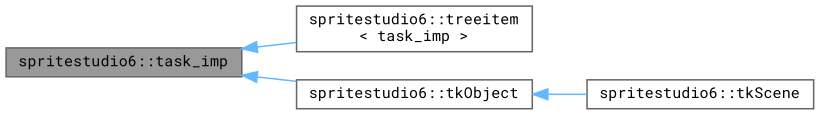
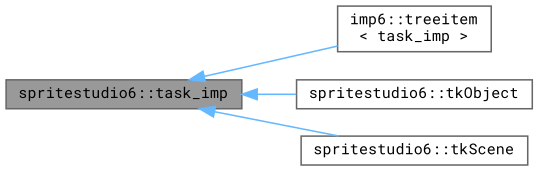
node "spritestudio6::treeitem < task_imp >": label "spritestudio6::treeitem < task_imp >" -> "imp6::treeitem < task_imp >"
edge "spritestudio6::tkScene" -> "spritestudio6::tkObject": now "spritestudio6::tkScene" -> "spritestudio6::task_imp"
